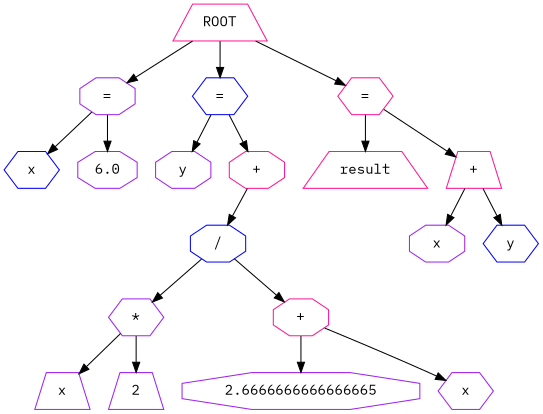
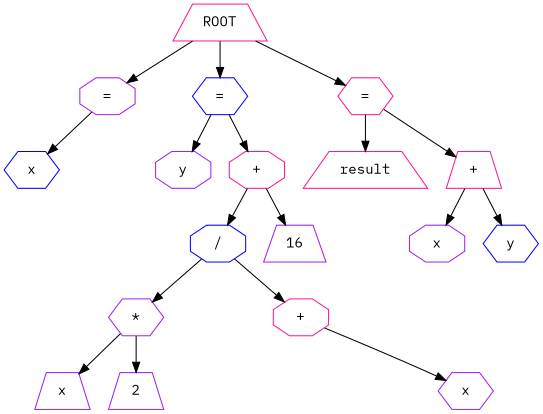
node "6.0": removed
node "16": added
node "2.6666666666666665": removed
